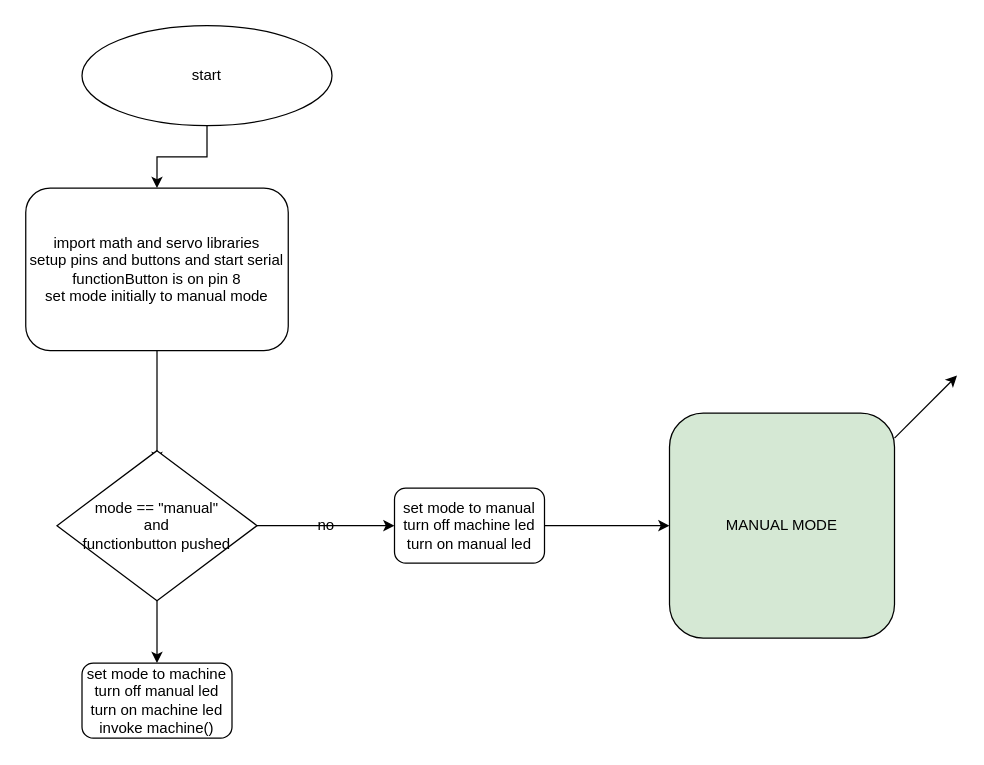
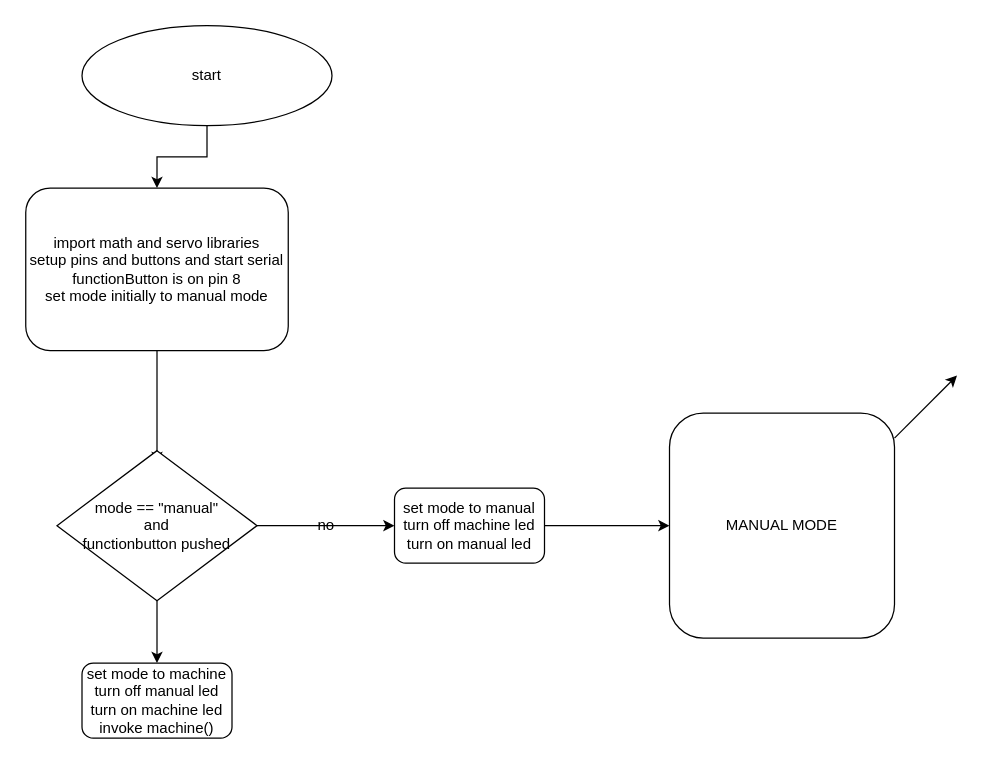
node "MANUAL MODE": fillcolor #d5e8d4 -> #ffffff
